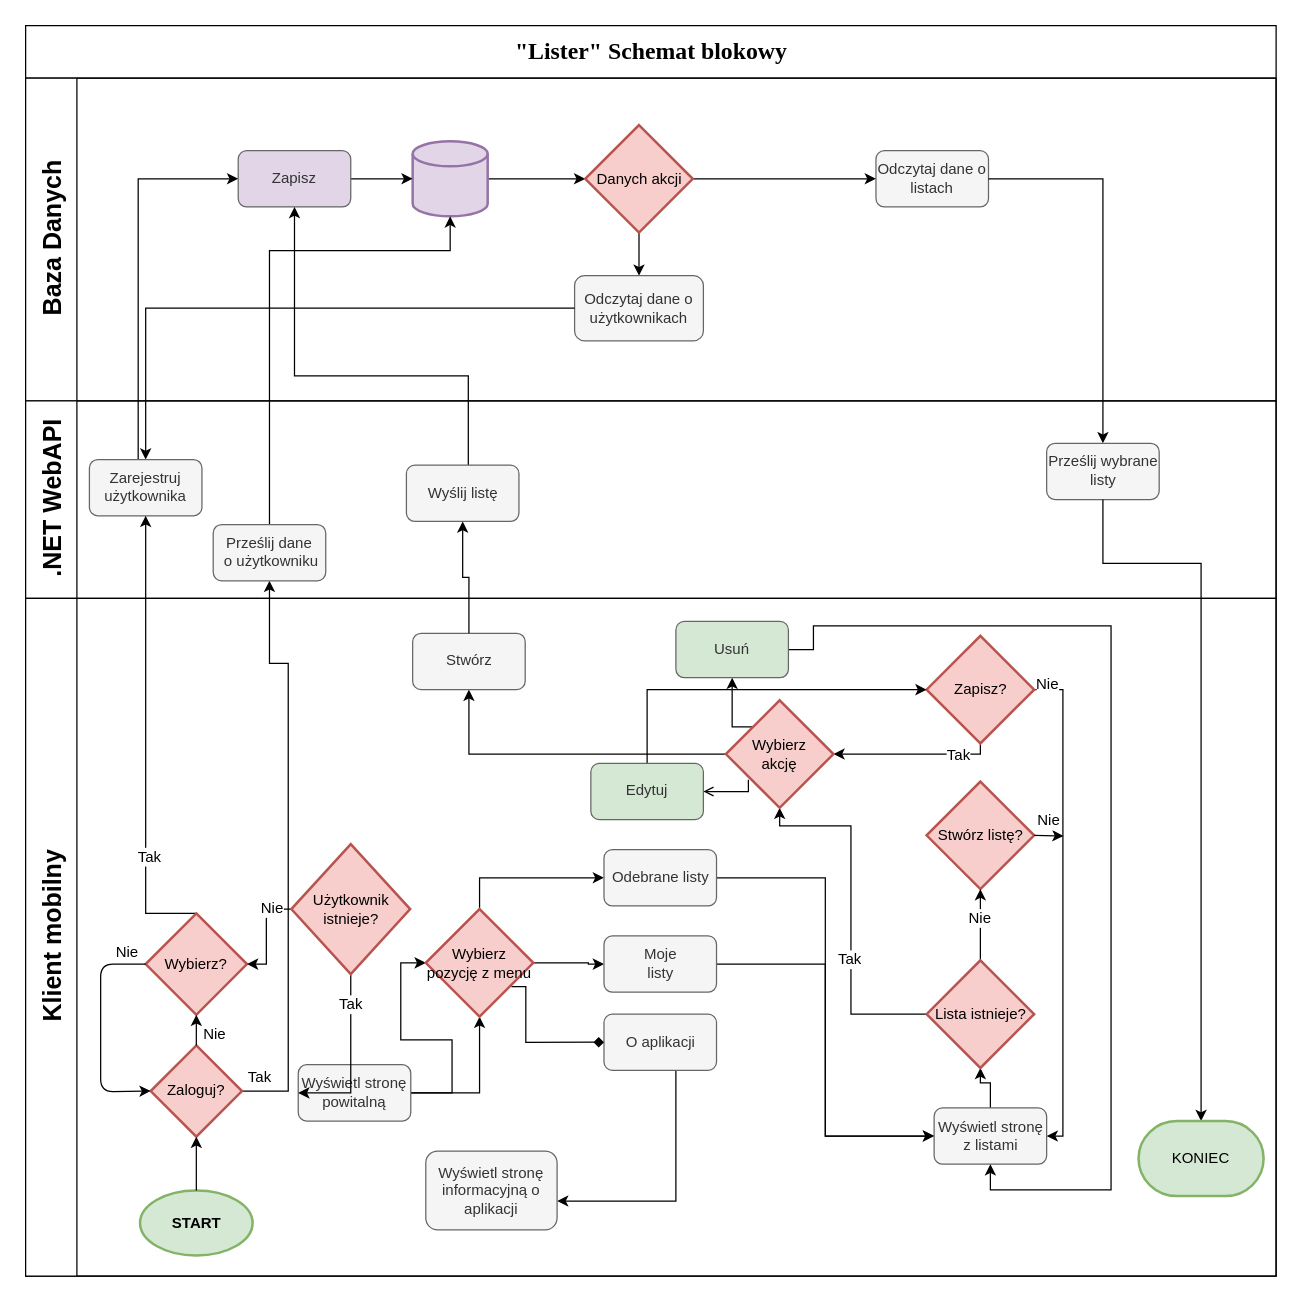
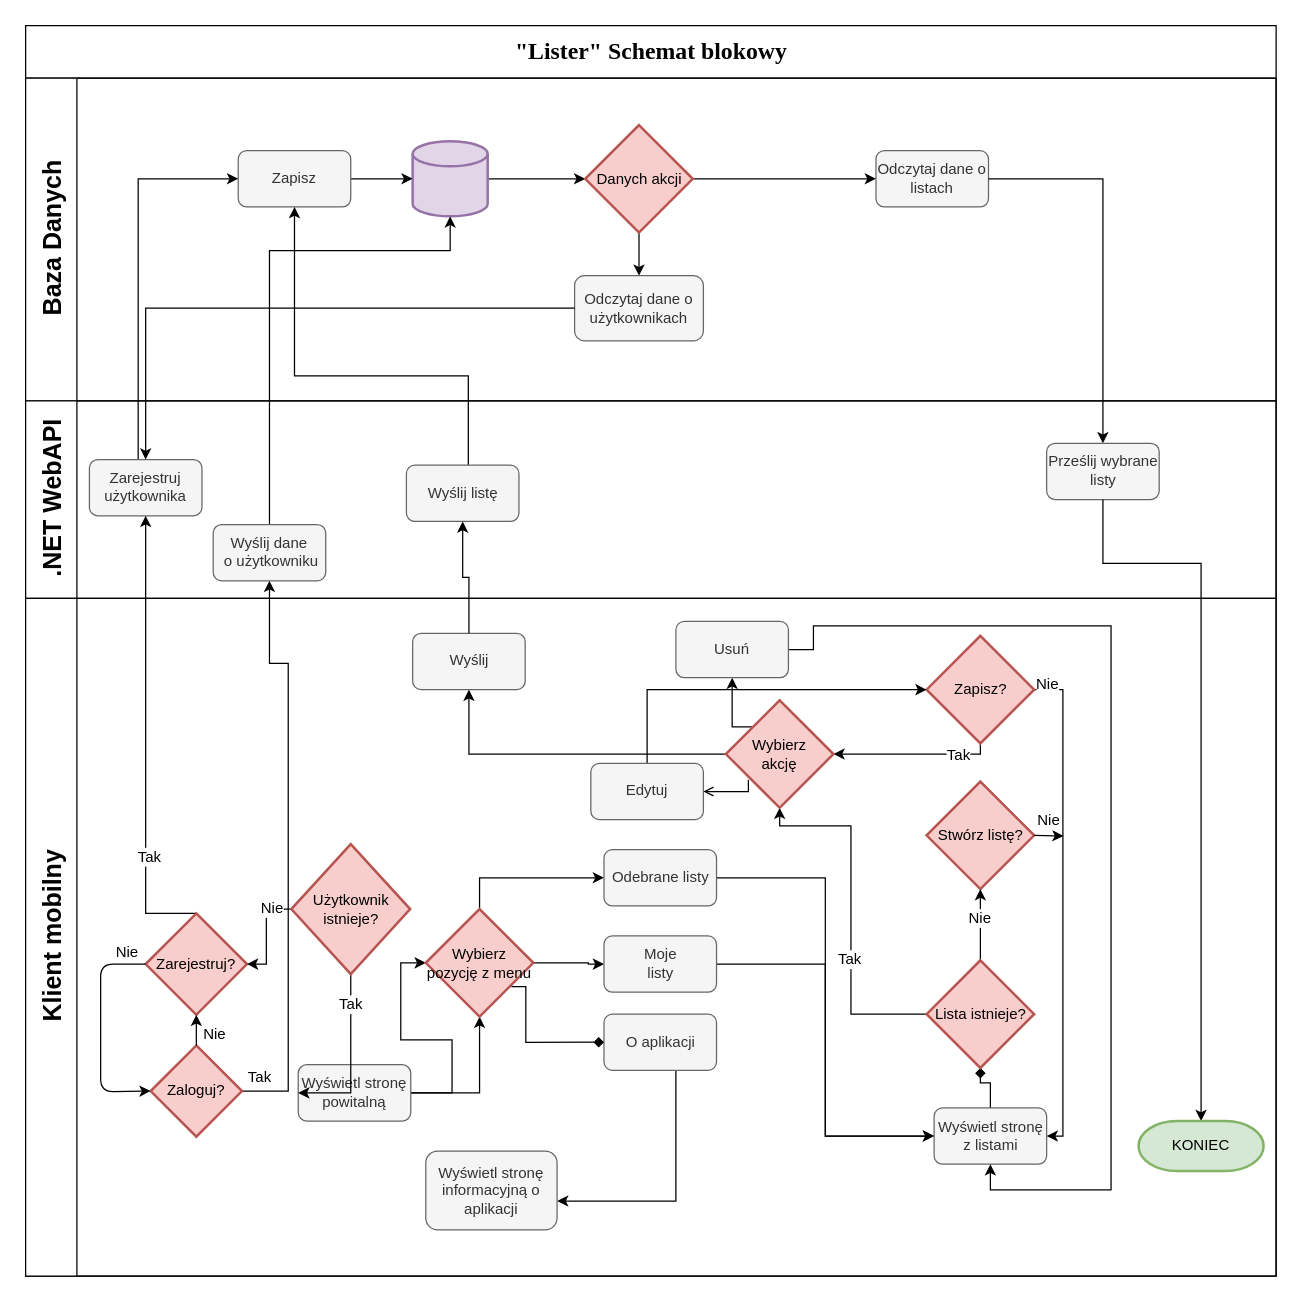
node "Zapisz": fillcolor #e1d5e7 -> #f5f5f5
node "Prześlij dane o użytkowniku": label "Prześlij dane o użytkowniku" -> "Wyślij dane o użytkowniku"
node "Usuń": fillcolor #d5e8d4 -> #f5f5f5
node "Stwórz": label "Stwórz" -> "Wyślij"
node "Edytuj": fillcolor #d5e8d4 -> #f5f5f5
node "Wybierz?": label "Wybierz?" -> "Zarejestruj?"
edge "Wyświetl stronę z listami" -> "Lista istnieje?": arrowhead classic -> diamond
node "KONIEC": size 125x75 -> 125x50
edge "START" -> "Zaloguj?": removed
node "START": removed
